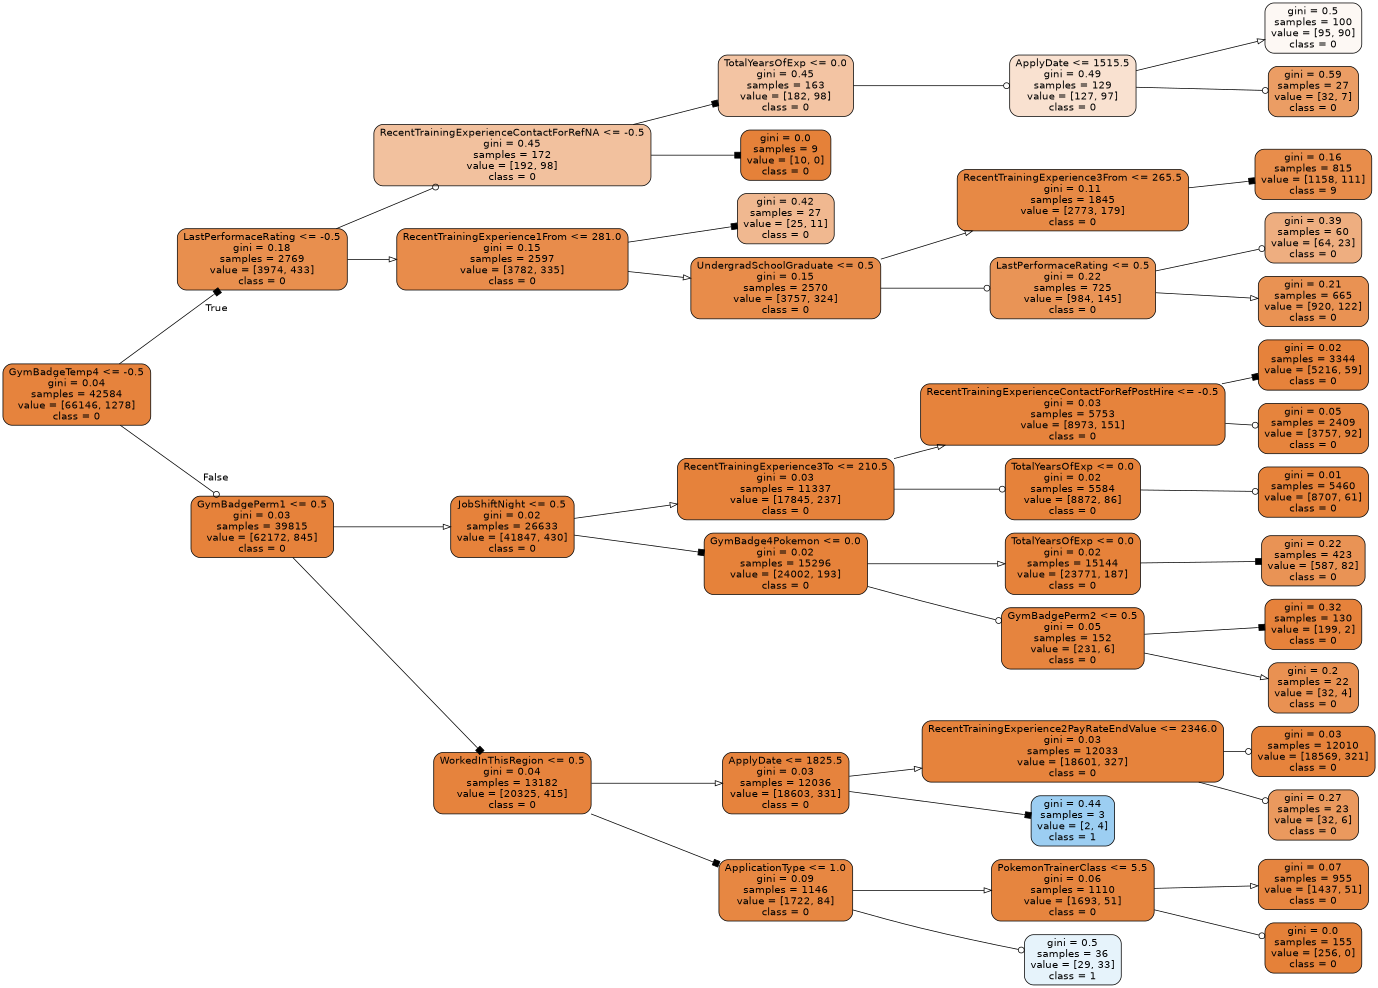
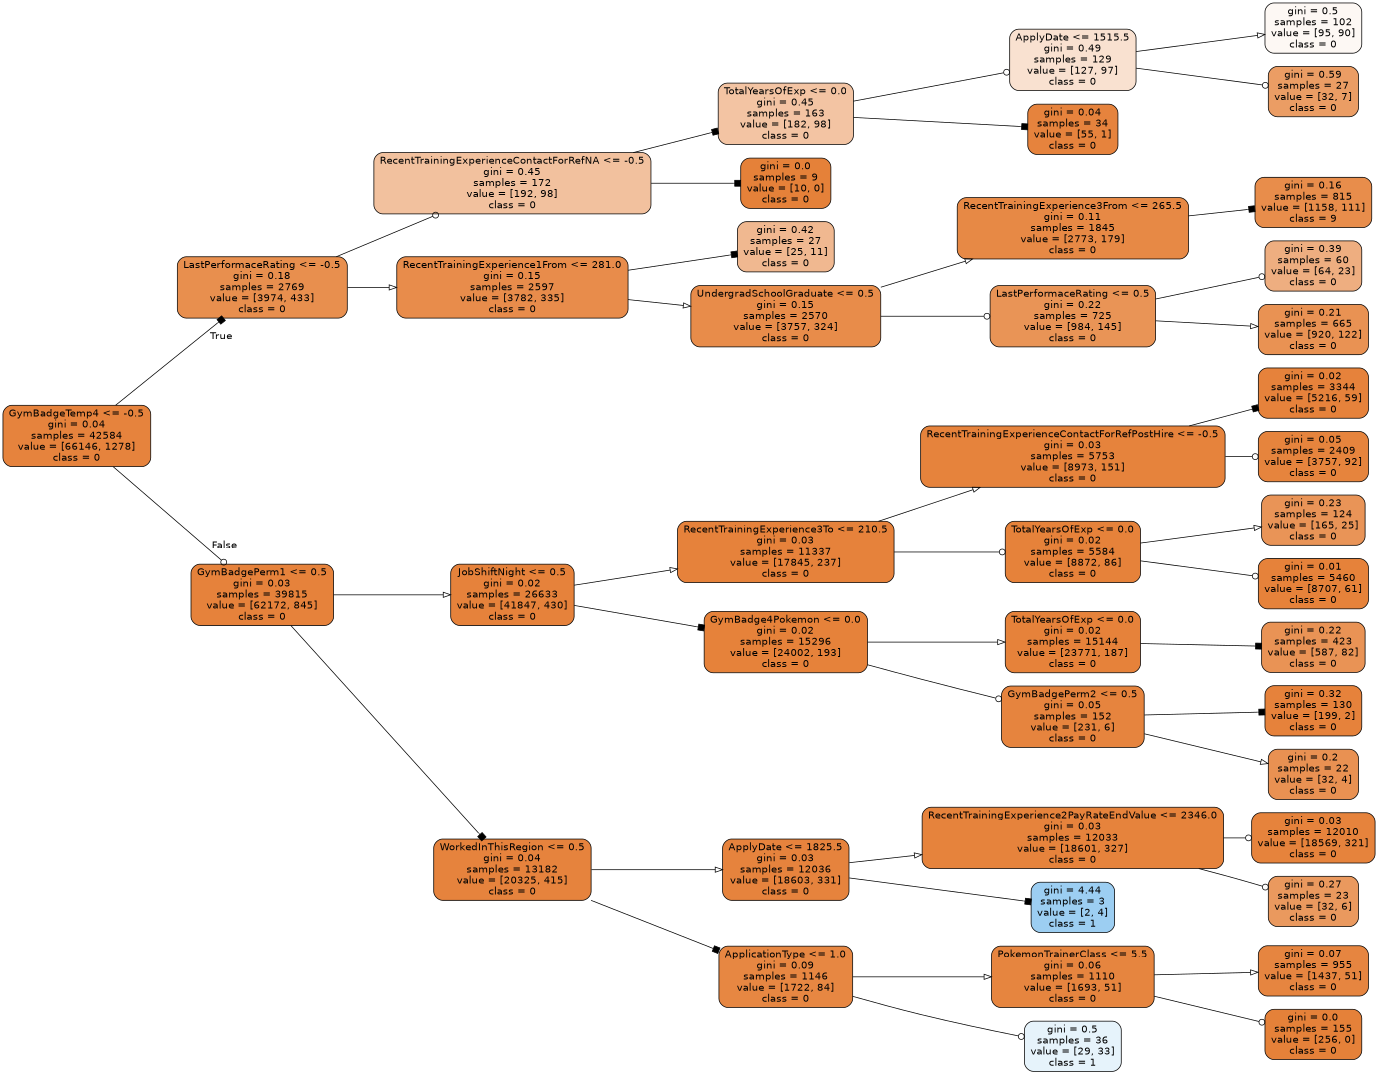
node "gini = 0.5 samples = 100 value = [95, 90] class = 0": label "gini = 0.5 samples = 100 value = [95, 90] class = 0" -> "gini = 0.5 samples = 102 value = [95, 90] class = 0"
node "gini = 0.04 samples = 34 value = [55, 1] class = 0": added
node "gini = 0.23 samples = 124 value = [165, 25] class = 0": added
node "gini = 0.44 samples = 3 value = [2, 4] class = 1": label "gini = 0.44 samples = 3 value = [2, 4] class = 1" -> "gini = 4.44 samples = 3 value = [2, 4] class = 1"
